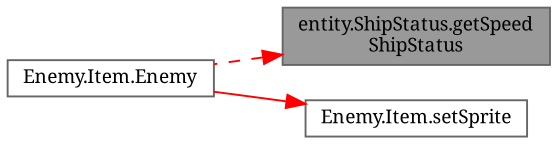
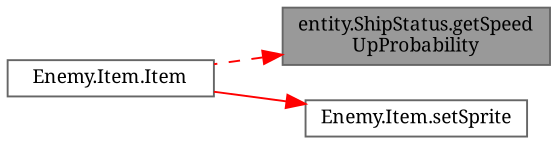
node "entity.ShipStatus.getSpeed ShipStatus": label "entity.ShipStatus.getSpeed ShipStatus" -> "entity.ShipStatus.getSpeed UpProbability"
node "Enemy.Item.Enemy": label "Enemy.Item.Enemy" -> "Enemy.Item.Item"
